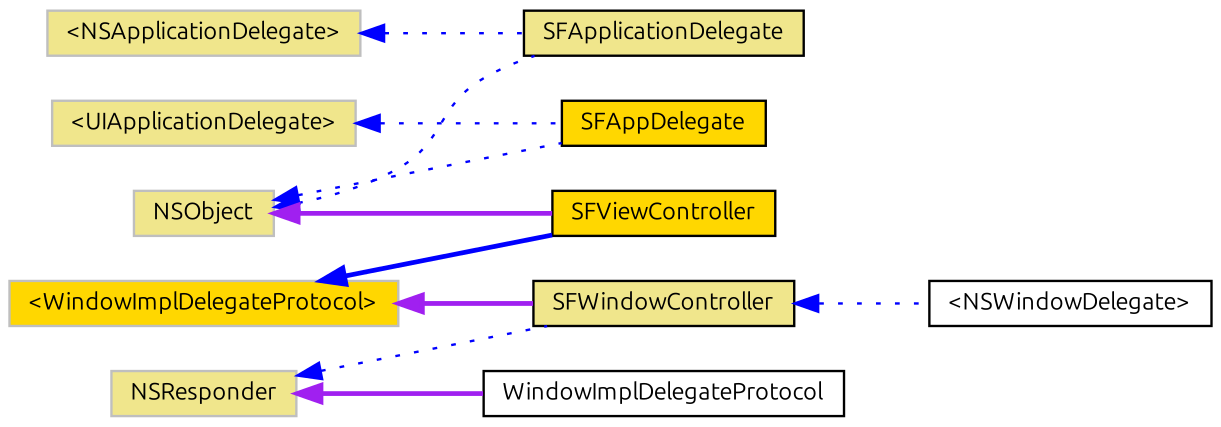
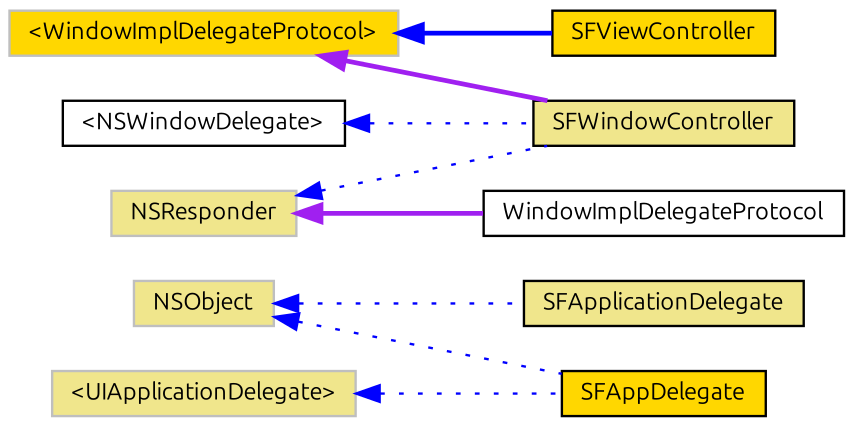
node "<NSApplicationDelegate>": removed
edge "SFViewController" -> "NSObject": removed
edge "<NSWindowDelegate>" -> "SFWindowController": reversed
